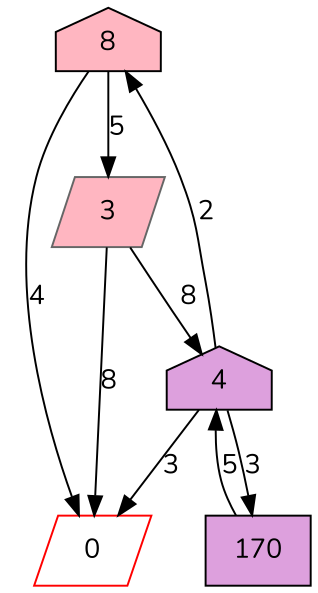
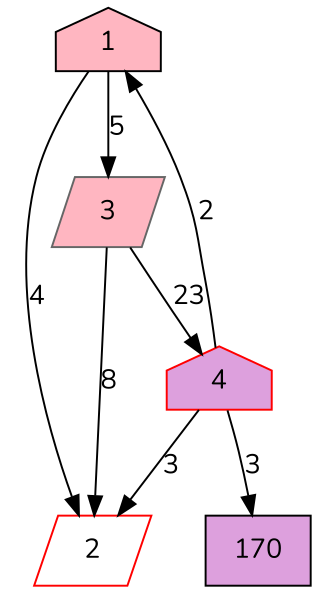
node "8": label "8" -> "1"
edge "3" -> "4": label "8" -> "23"
node "4": color black -> red
edge "170" -> "4": removed, label "5"
node "0": label "0" -> "2"
